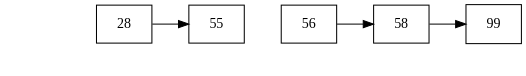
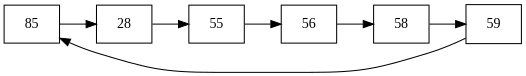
node "85": added
edge "55" -> "56": added
node "99": label "99" -> "59"
